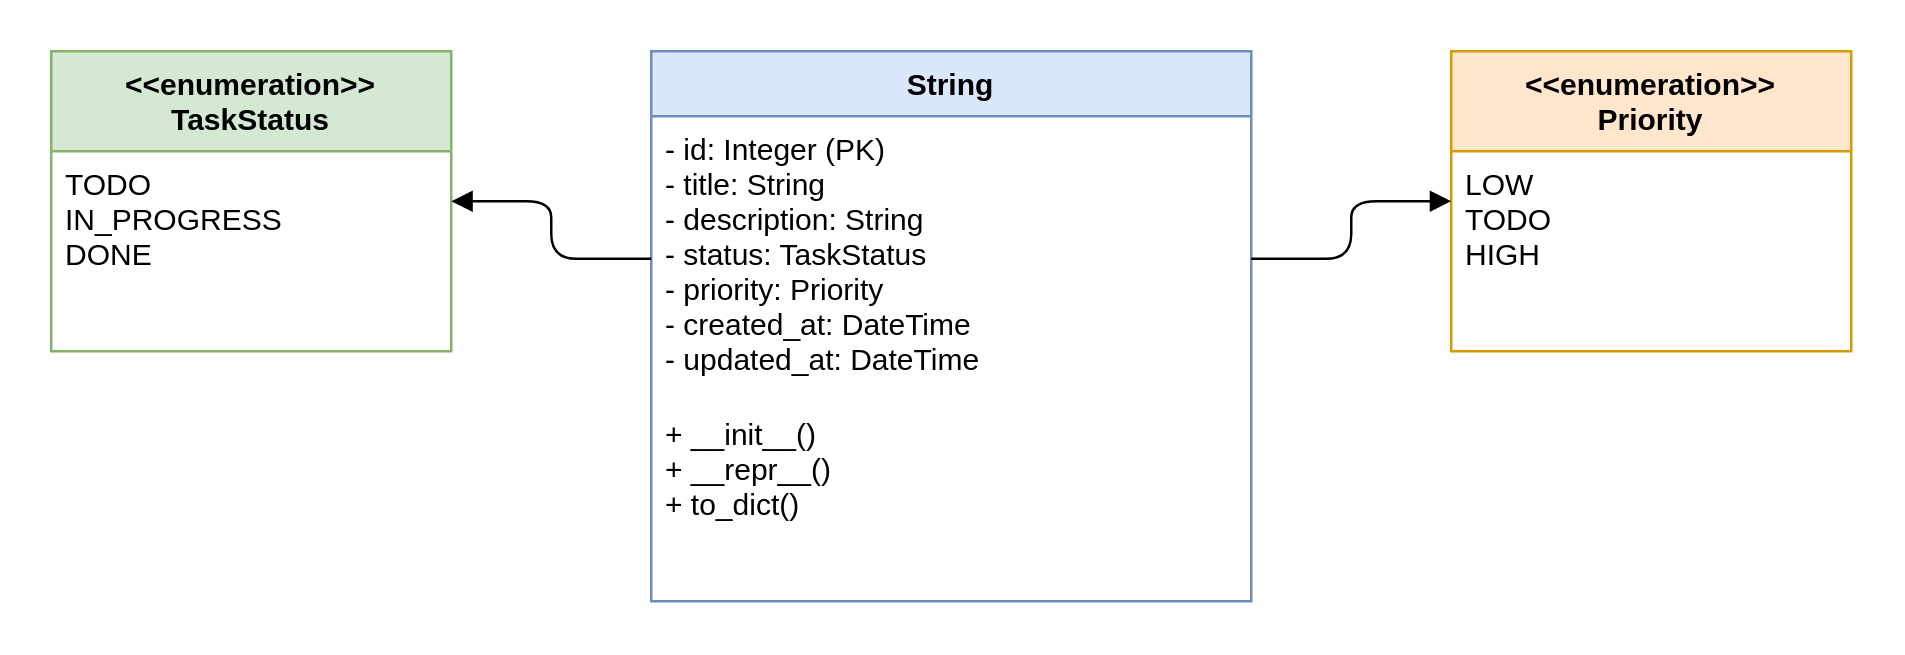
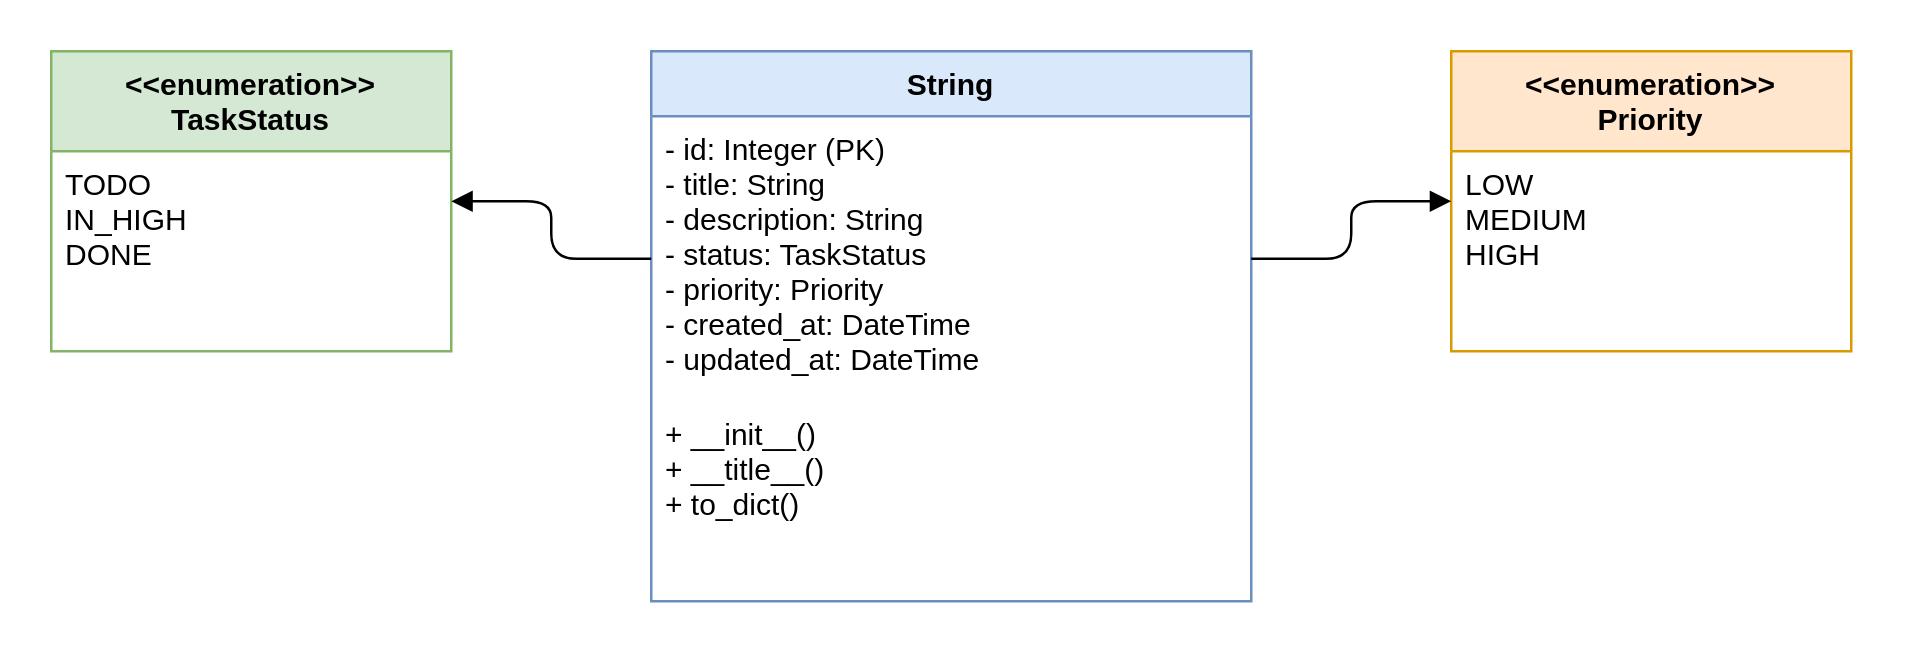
node "TODO IN_PROGRESS DONE": label "TODO IN_PROGRESS DONE" -> "TODO IN_HIGH DONE"
node "LOW TODO HIGH": label "LOW TODO HIGH" -> "LOW MEDIUM HIGH"
node "+ __init__() + __repr__() + to_dict()": label "+ __init__() + __repr__() + to_dict()" -> "+ __init__() + __title__() + to_dict()"
